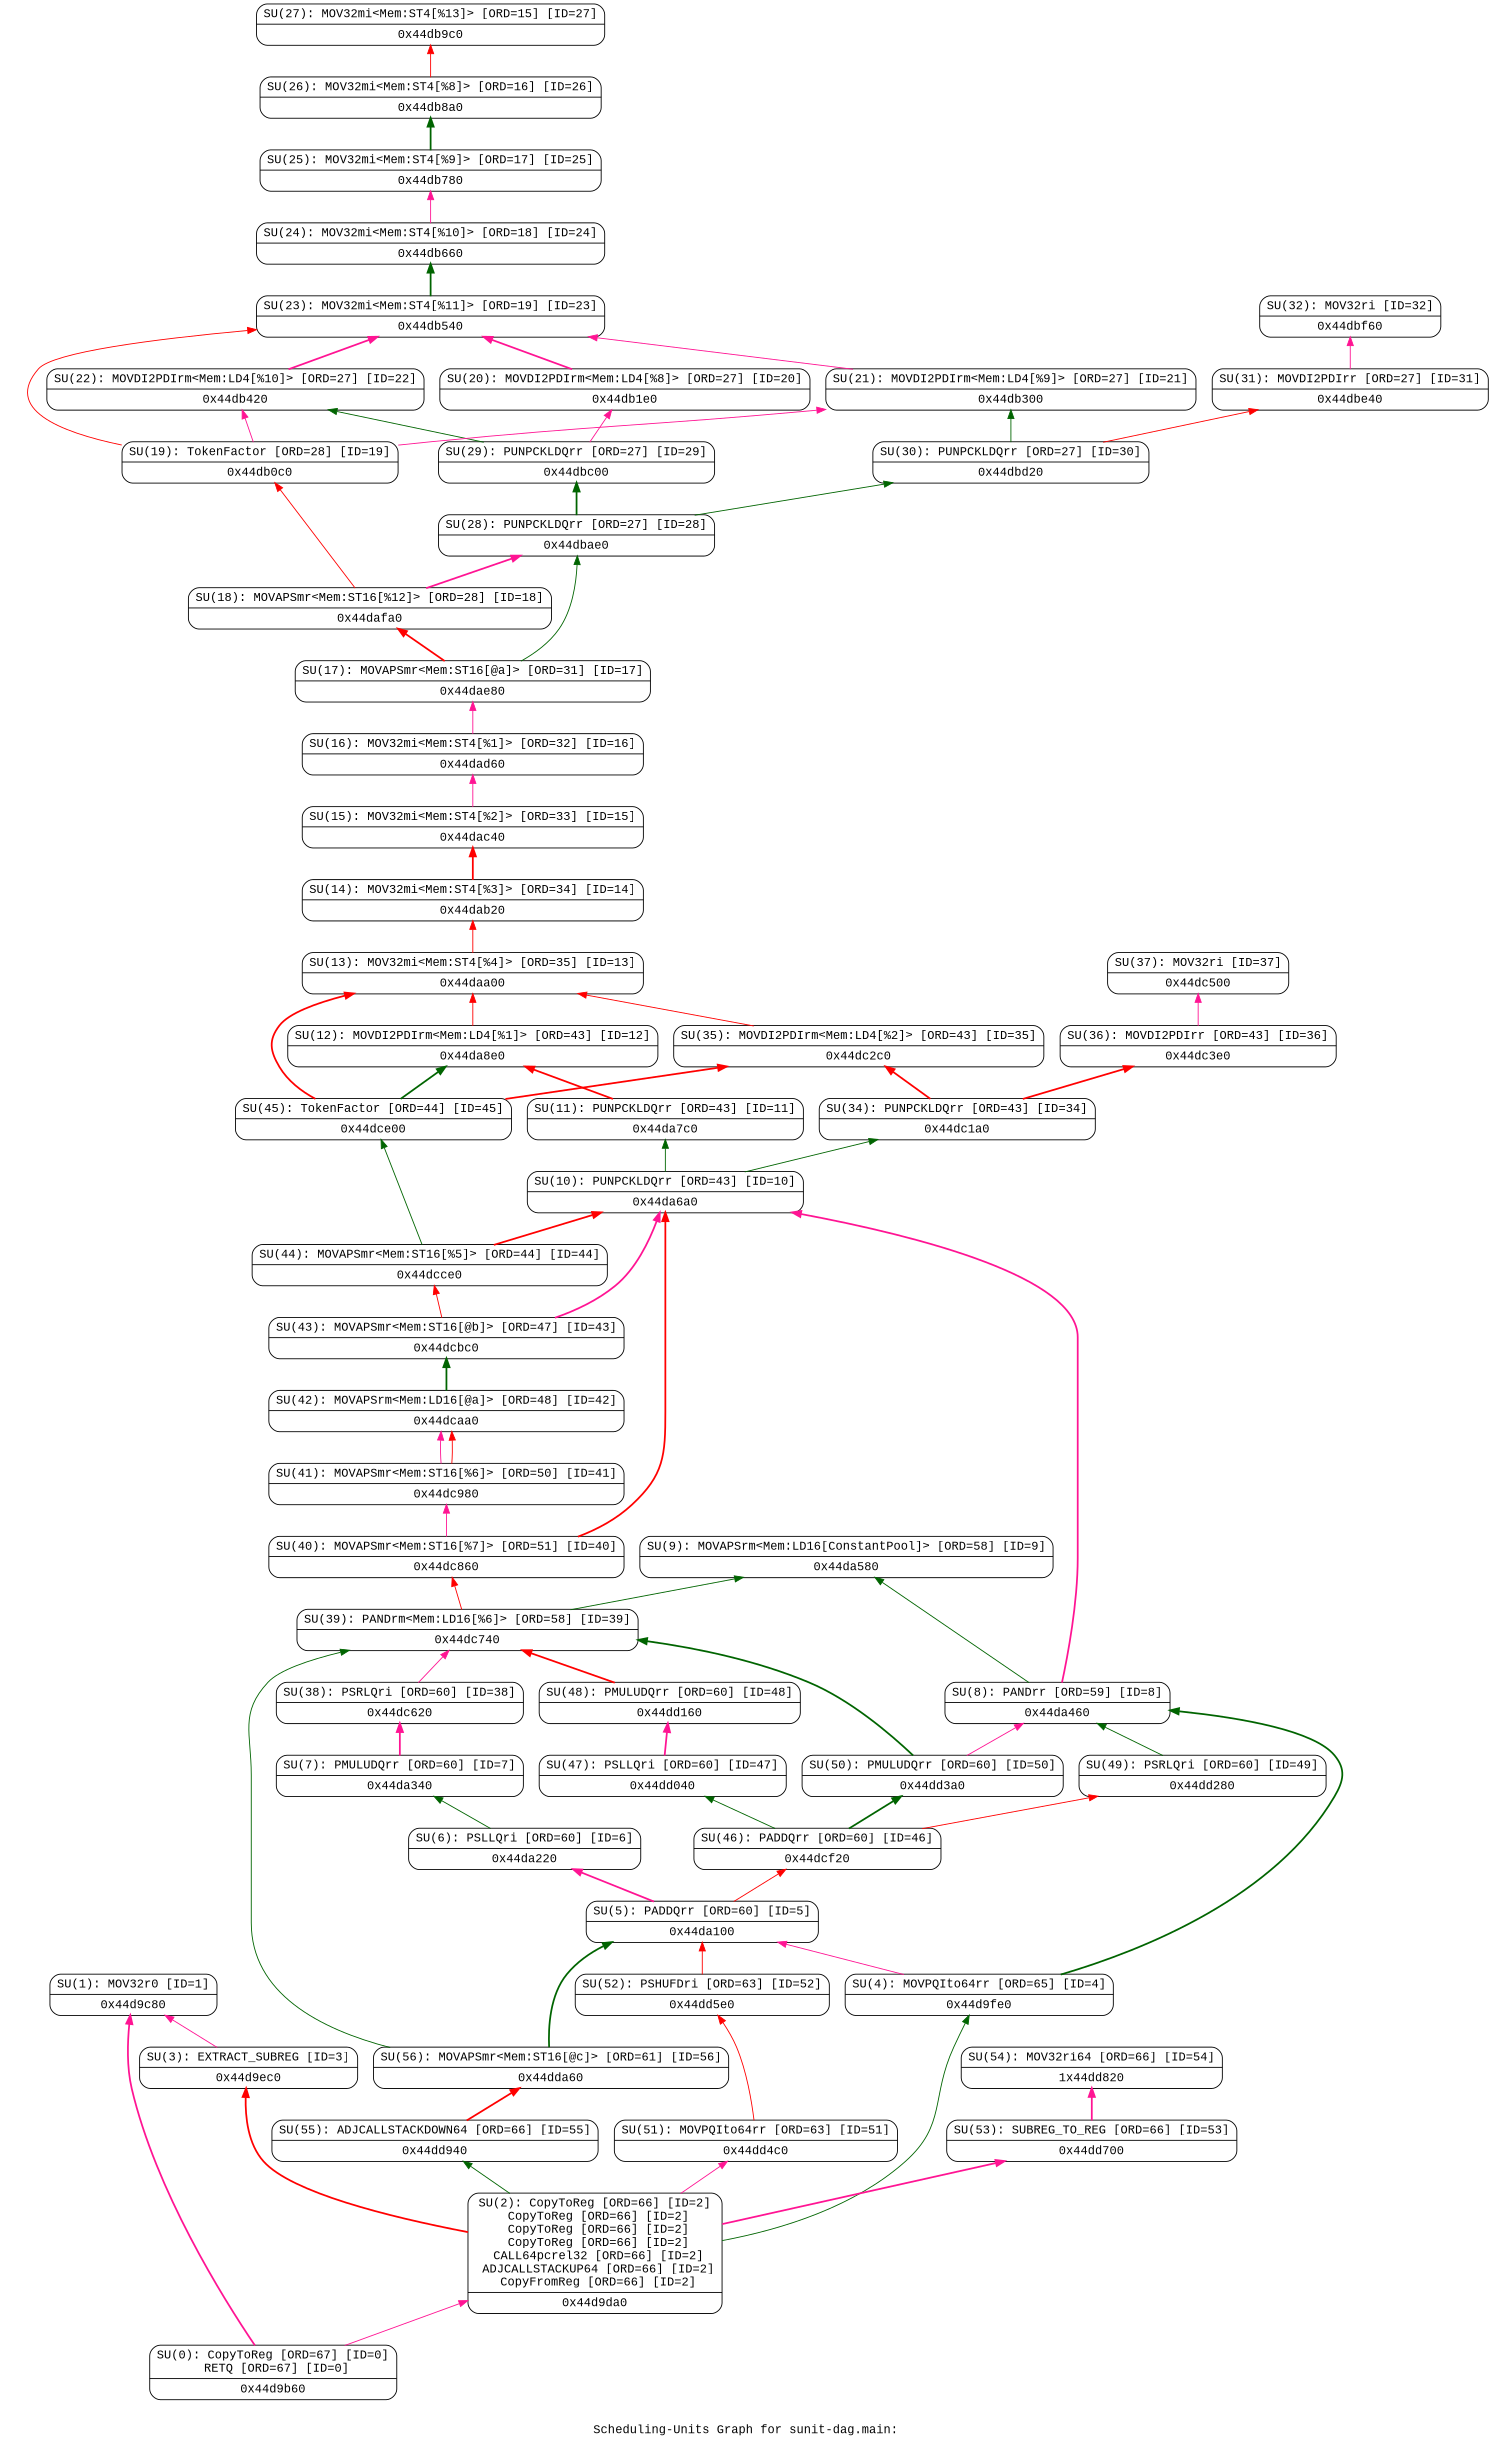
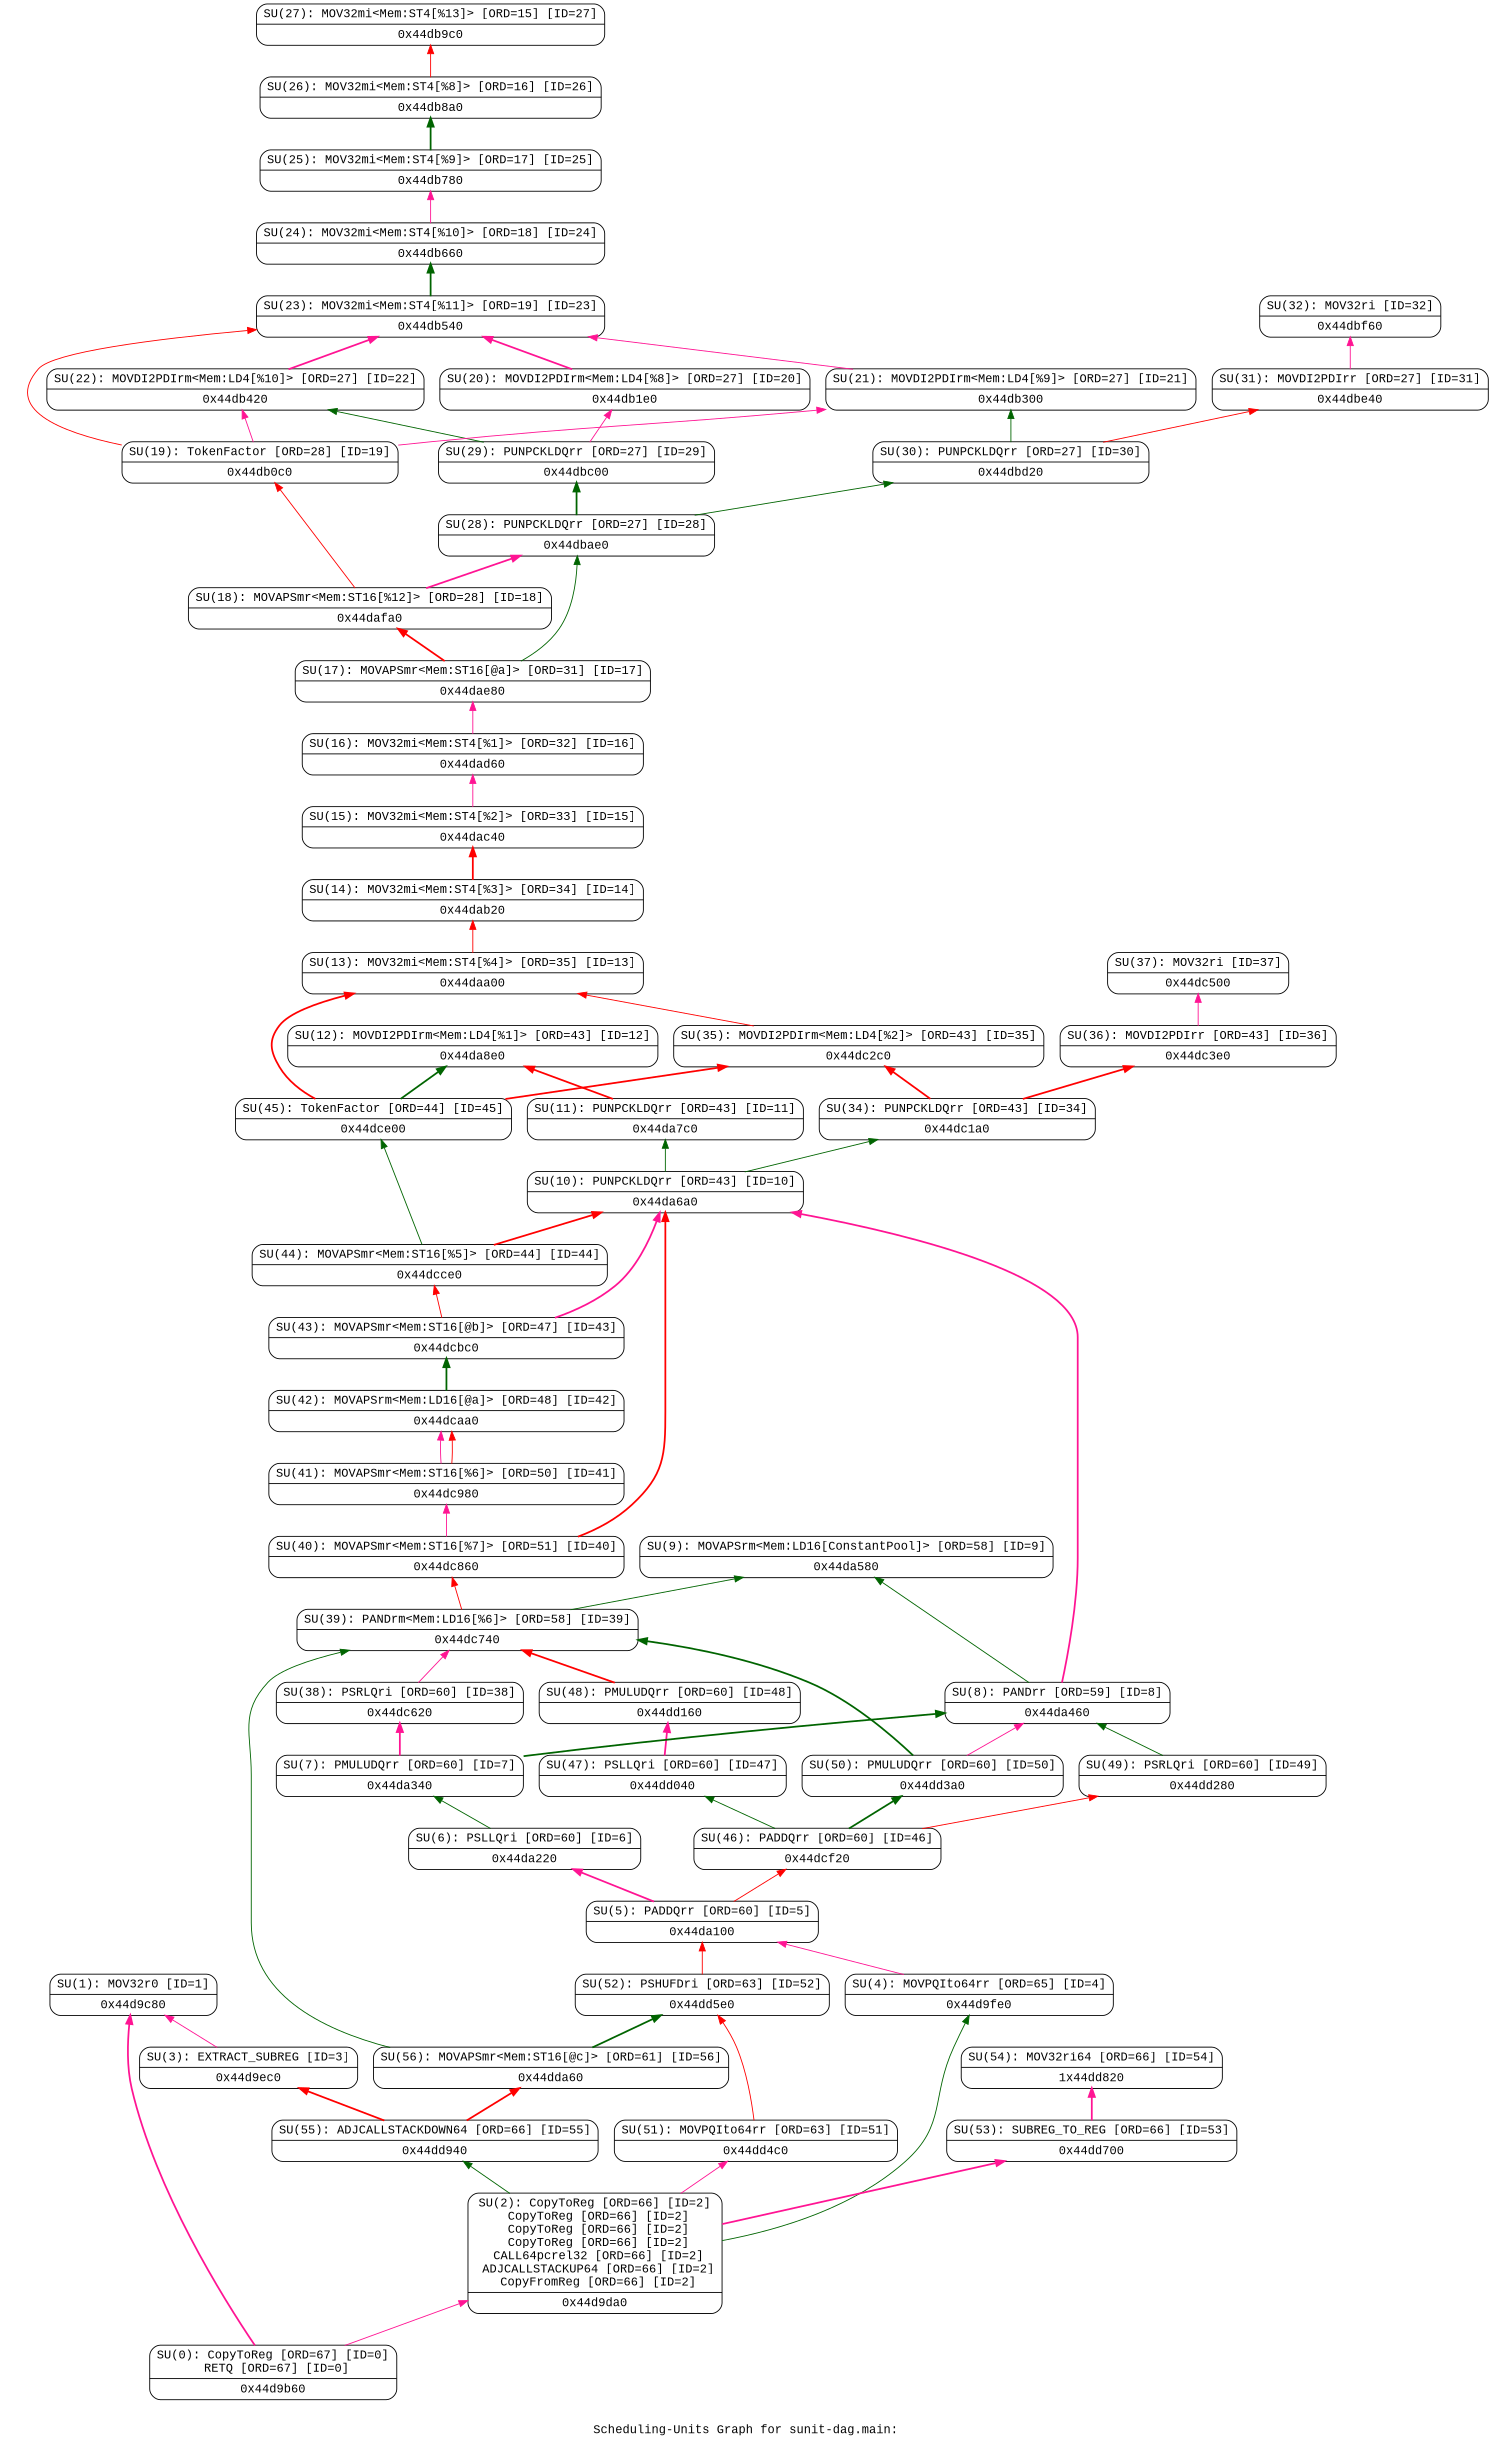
edge "SU(12): MOVDI2PDIrm<Mem:LD4[%1]> [ORD=43] [ID=12]" -> "SU(13): MOV32mi<Mem:ST4[%4]> [ORD=35] [ID=13]": removed
edge "SU(4): MOVPQIto64rr [ORD=65] [ID=4]" -> "SU(8): PANDrr [ORD=59] [ID=8]": now "SU(7): PMULUDQrr [ORD=60] [ID=7]" -> "SU(8): PANDrr [ORD=59] [ID=8]"
edge "SU(56): MOVAPSmr<Mem:ST16[@c]> [ORD=61] [ID=56]" -> "SU(5): PADDQrr [ORD=60] [ID=5]": now "SU(56): MOVAPSmr<Mem:ST16[@c]> [ORD=61] [ID=56]" -> "SU(52): PSHUFDri [ORD=63] [ID=52]"
edge "SU(2): CopyToReg [ORD=66] [ID=2]" -> "SU(3): EXTRACT_SUBREG [ID=3]": now "SU(55): ADJCALLSTACKDOWN64 [ORD=66] [ID=55]" -> "SU(3): EXTRACT_SUBREG [ID=3]"
